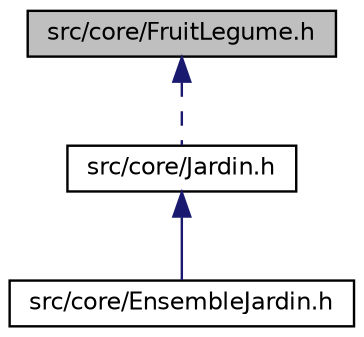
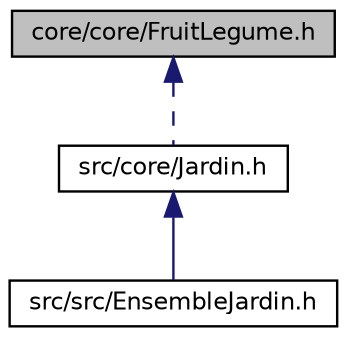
node "src/core/FruitLegume.h": label "src/core/FruitLegume.h" -> "core/core/FruitLegume.h"
node "src/core/EnsembleJardin.h": label "src/core/EnsembleJardin.h" -> "src/src/EnsembleJardin.h"
